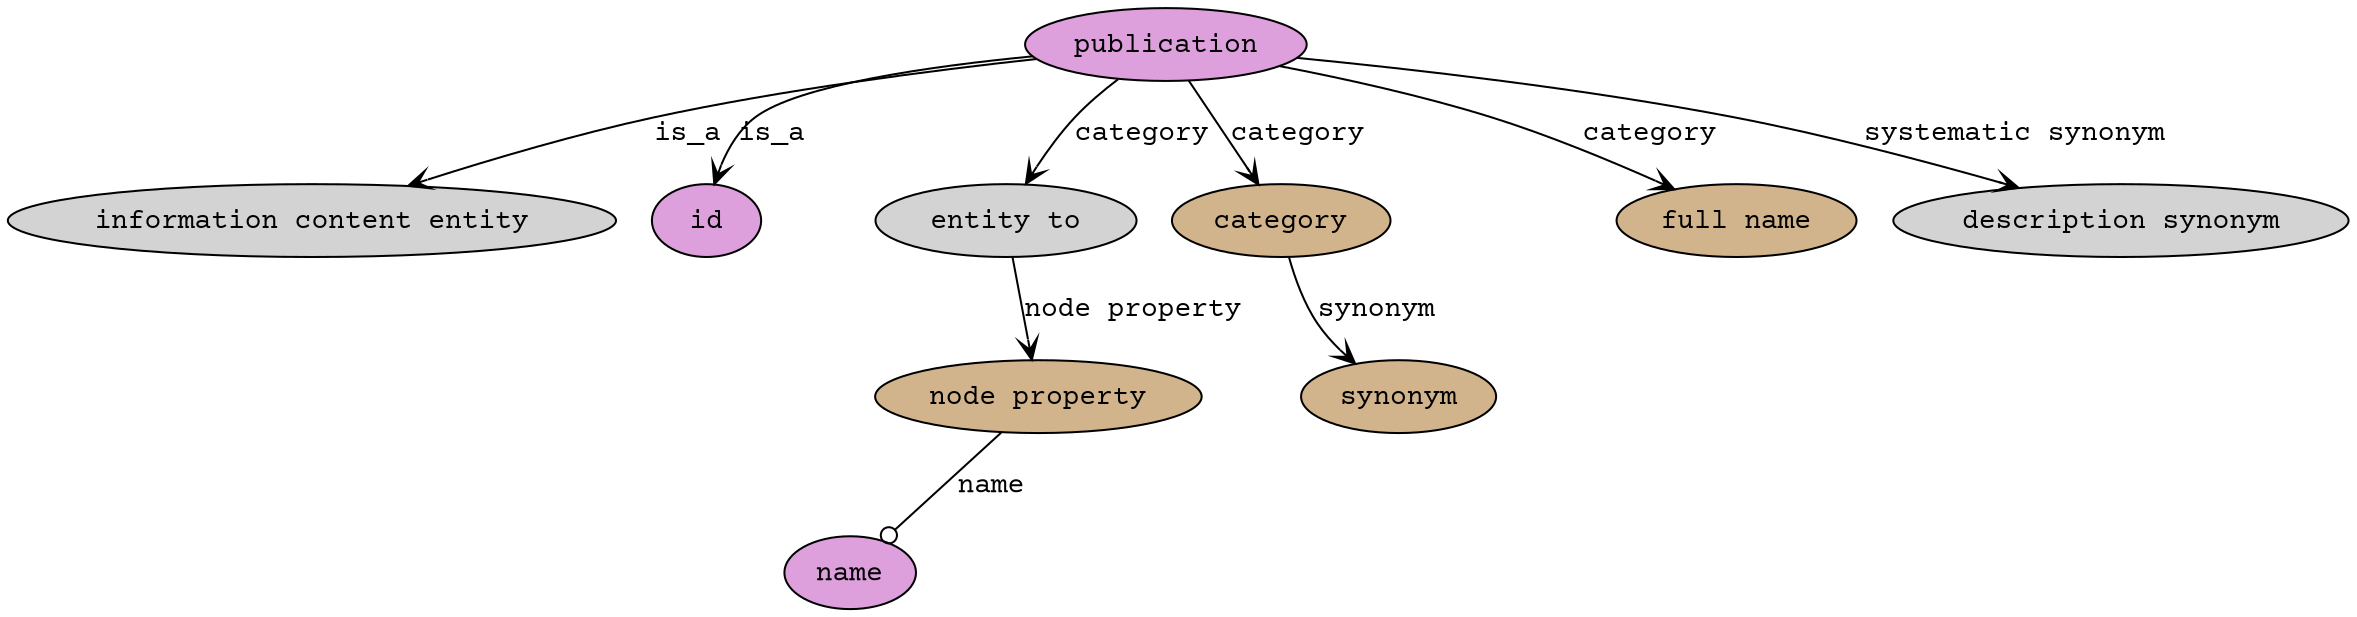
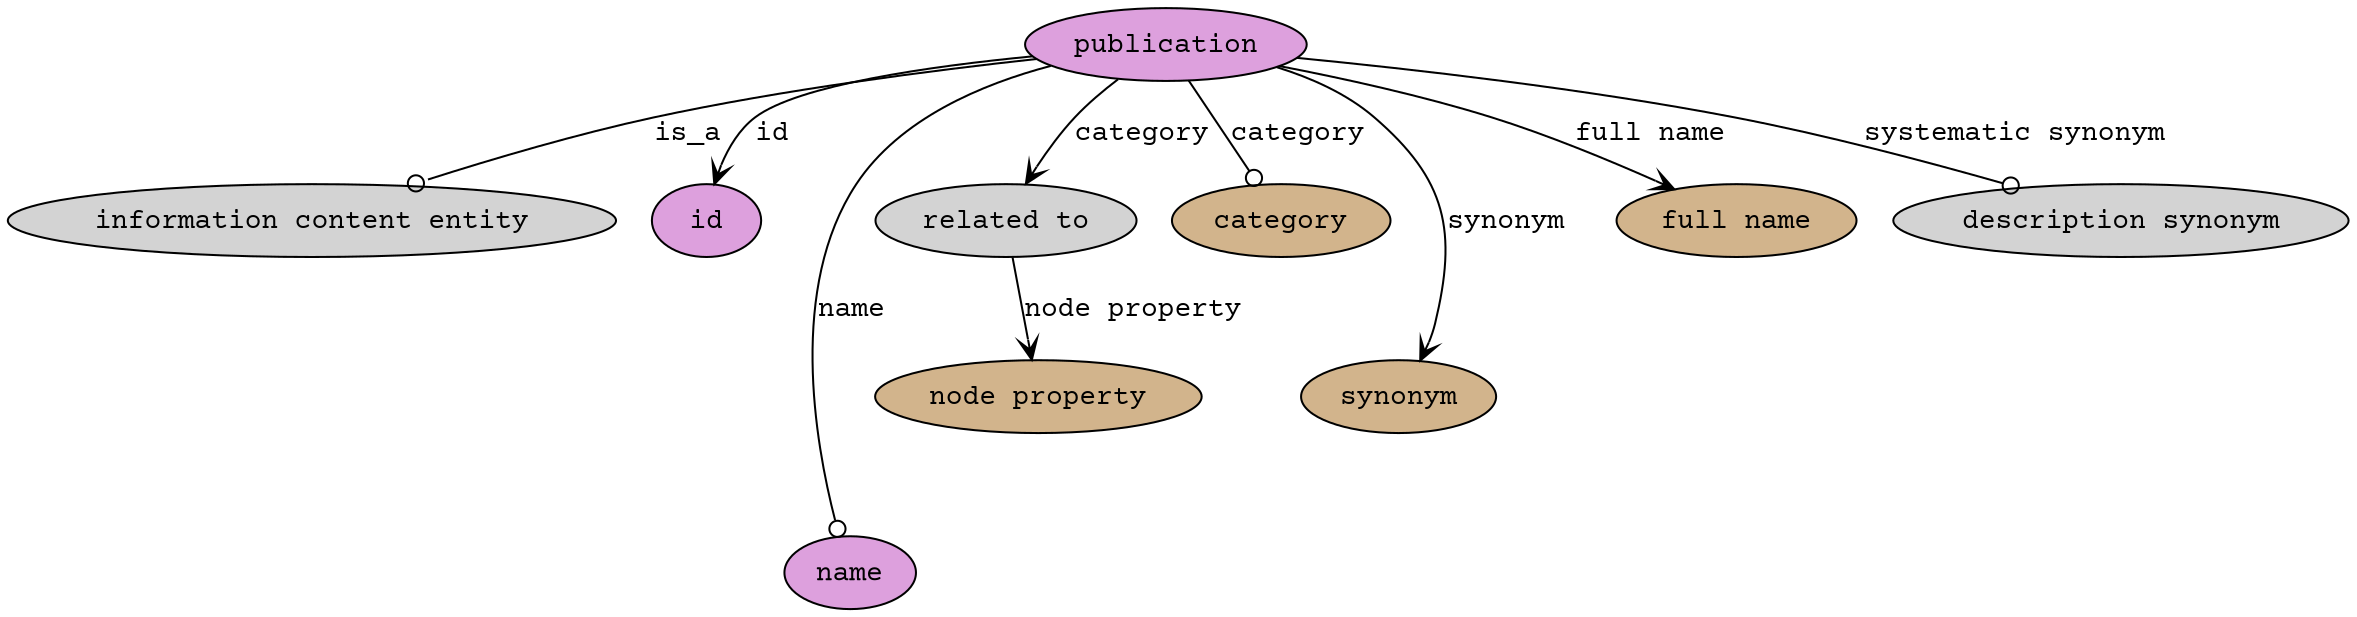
edge "publication" -> "information content entity": arrowhead vee -> odot
edge "publication" -> "description synonym": arrowhead vee -> odot
edge "publication" -> "category": arrowhead vee -> odot
edge "publication" -> "id": label "is_a" -> "id"
edge "publication" -> "full name": label "category" -> "full name"
node "entity to": label "entity to" -> "related to"
edge "category" -> "synonym": now "publication" -> "synonym"
edge "node property" -> "name": now "publication" -> "name"
